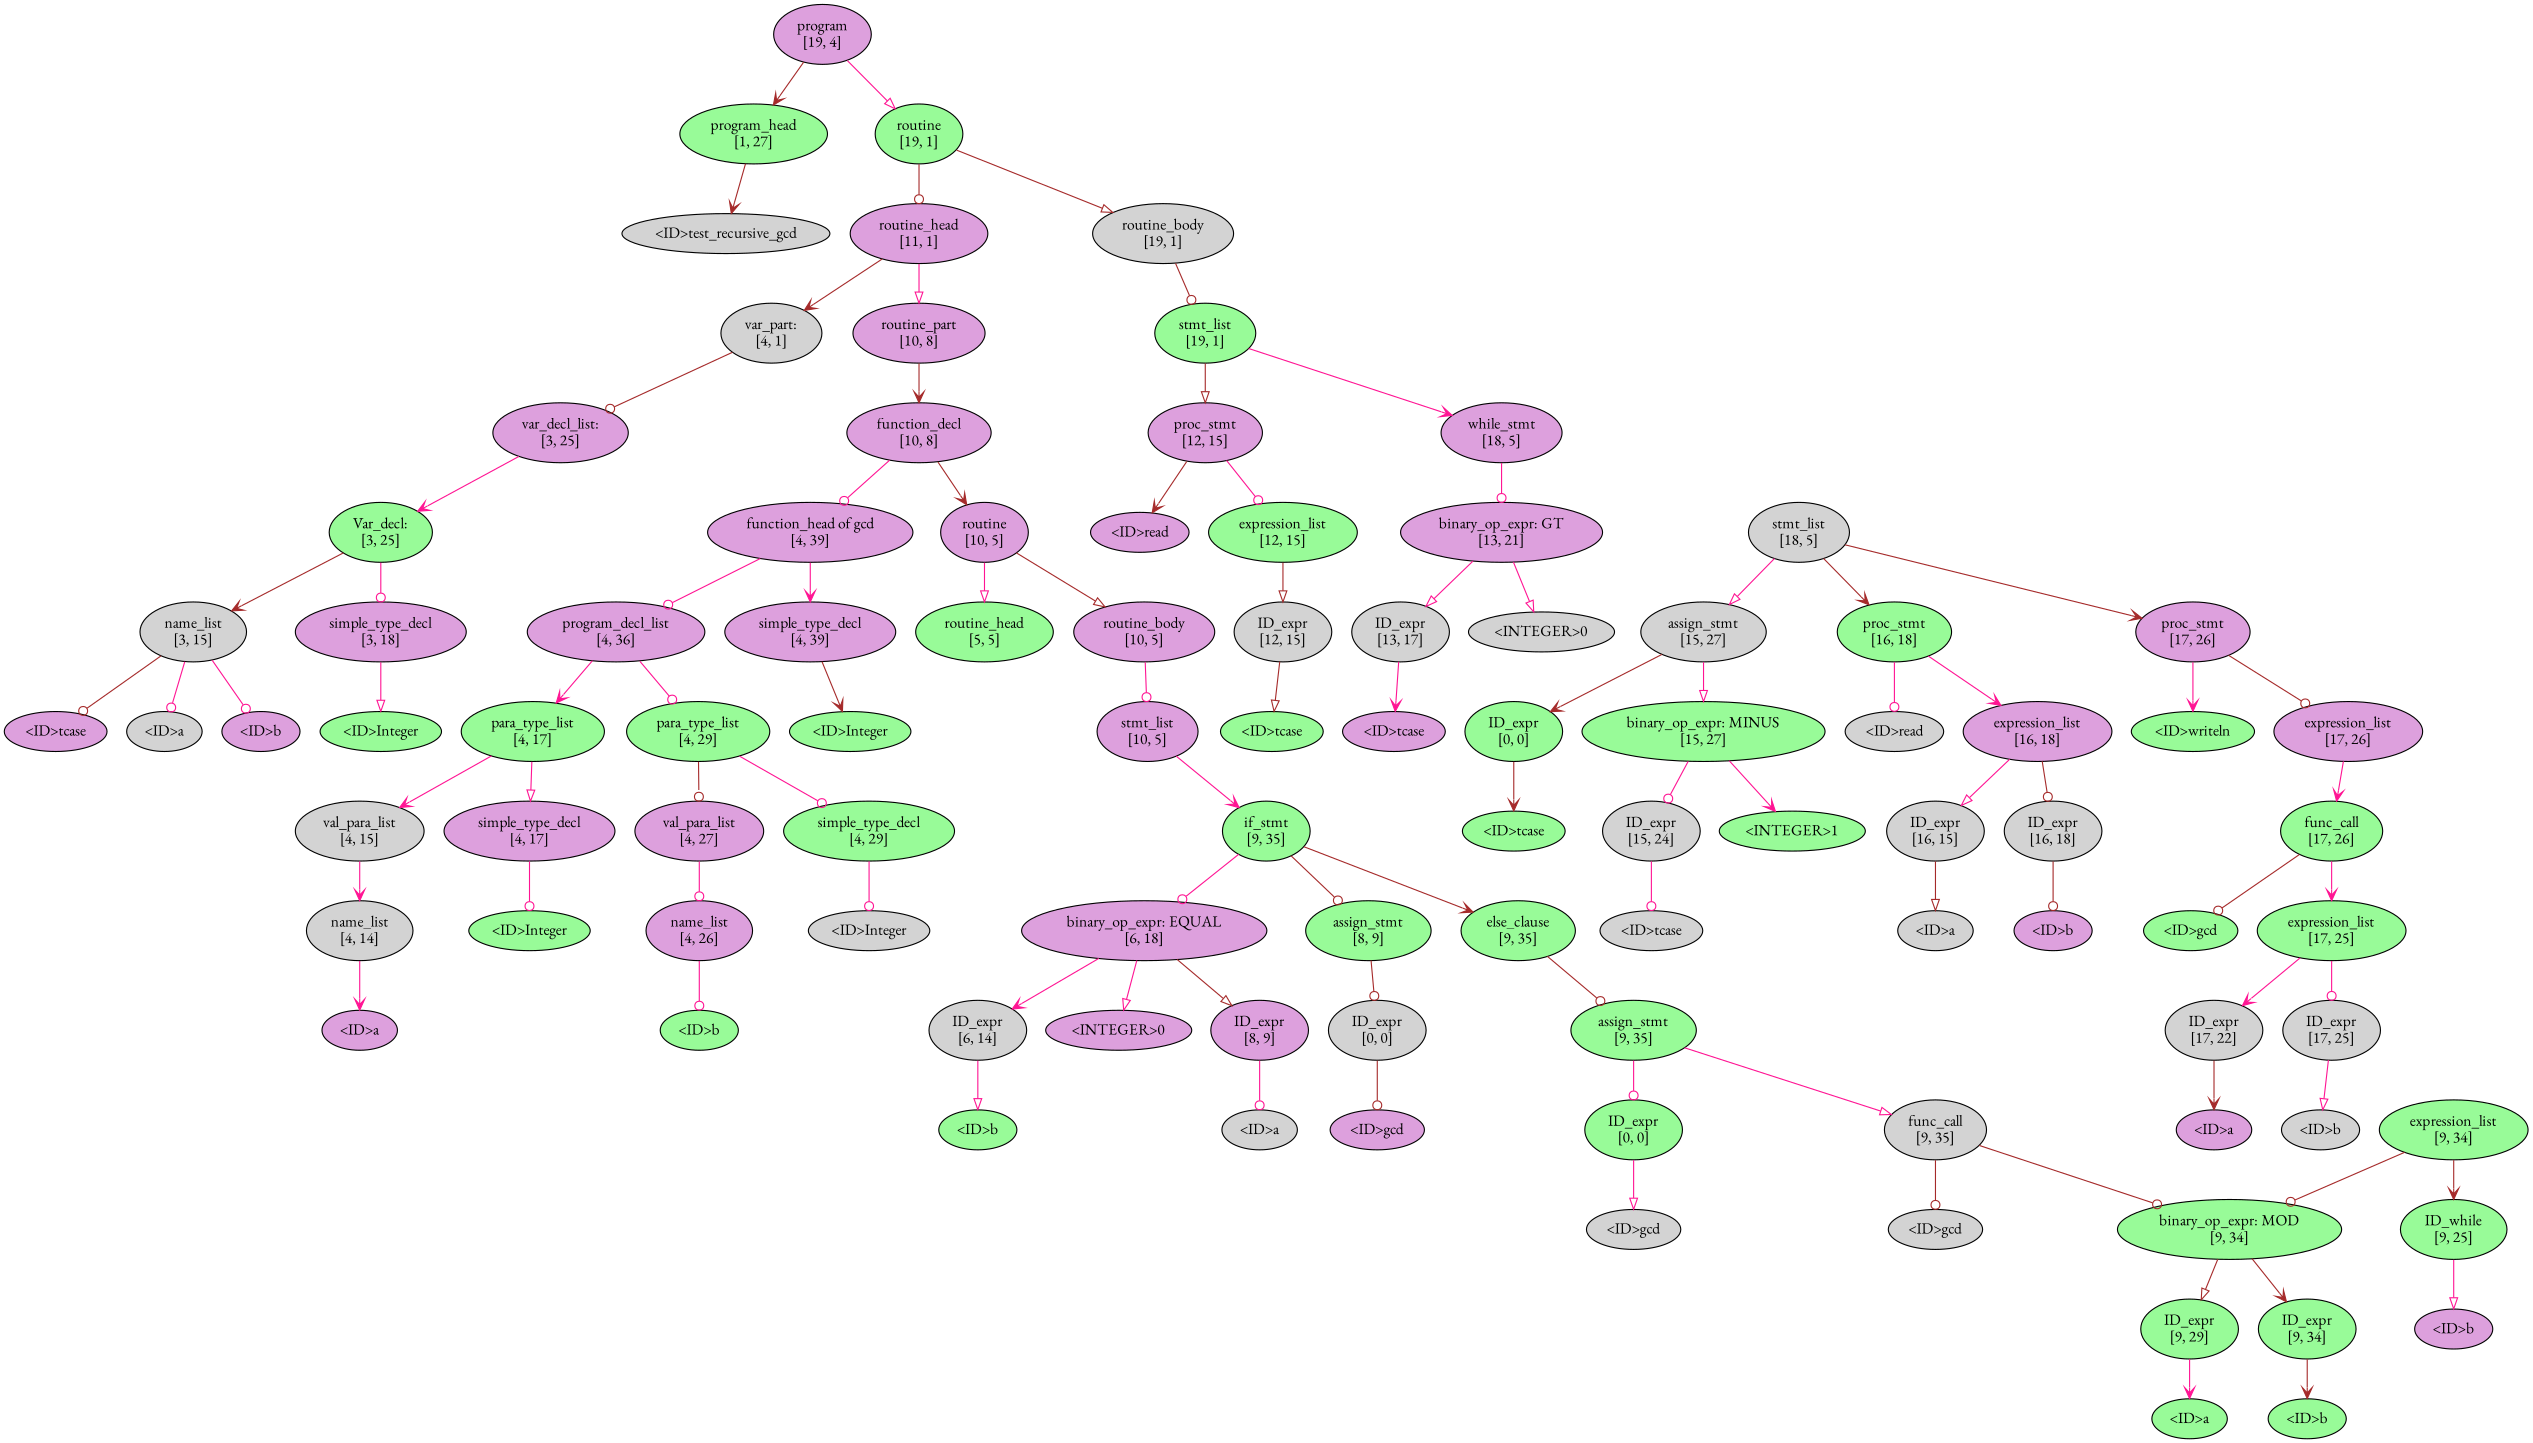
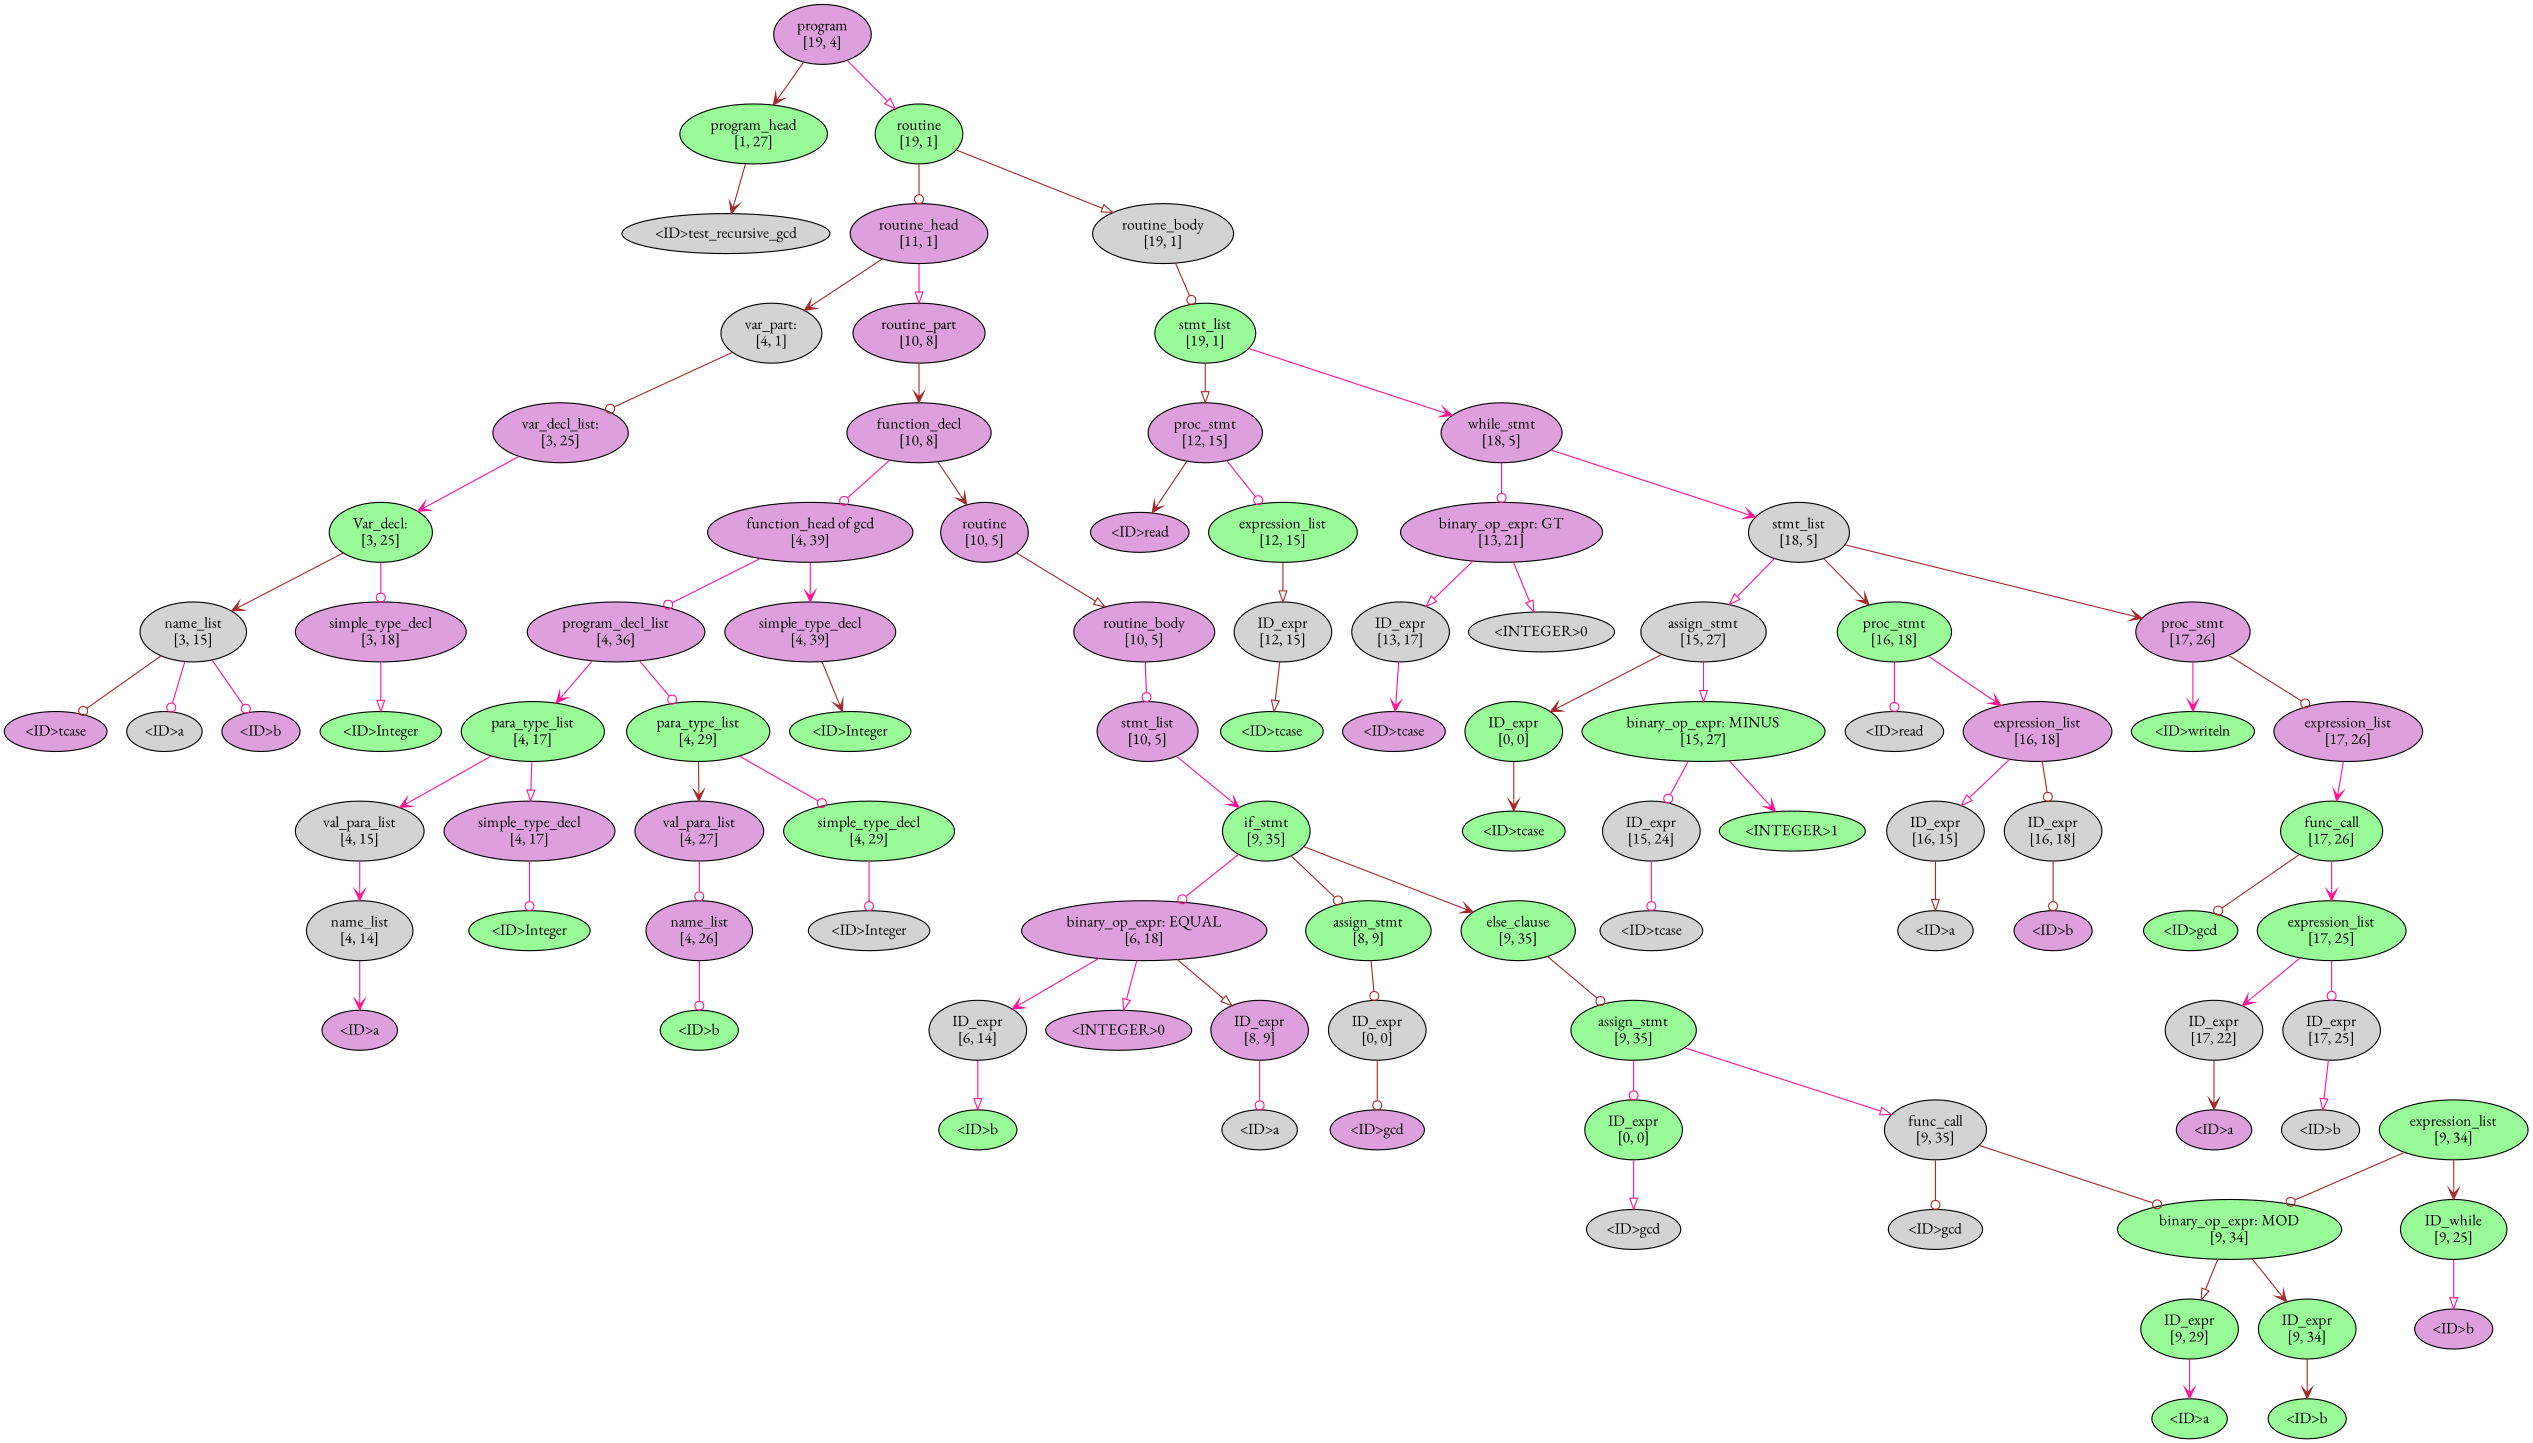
edge "while_stmt [18, 5]" -> "stmt_list [18, 5]": added
node "routine_head [5, 5]": removed
edge "para_type_list [4, 29]" -> "val_para_list [4, 27]": arrowhead odot -> vee
